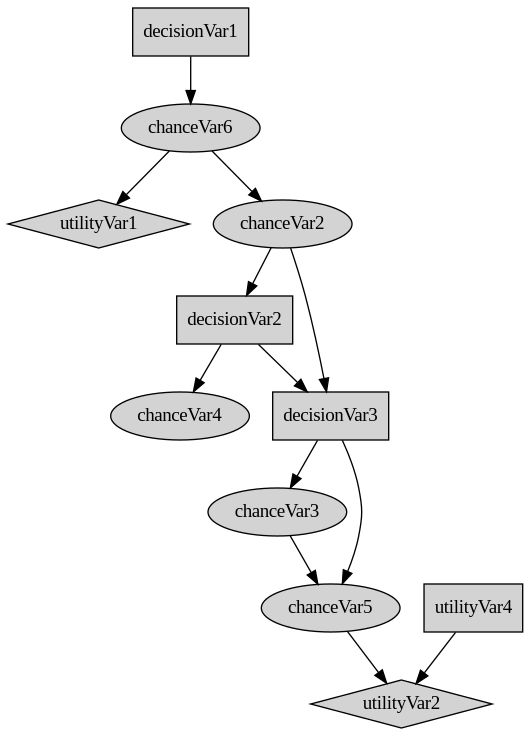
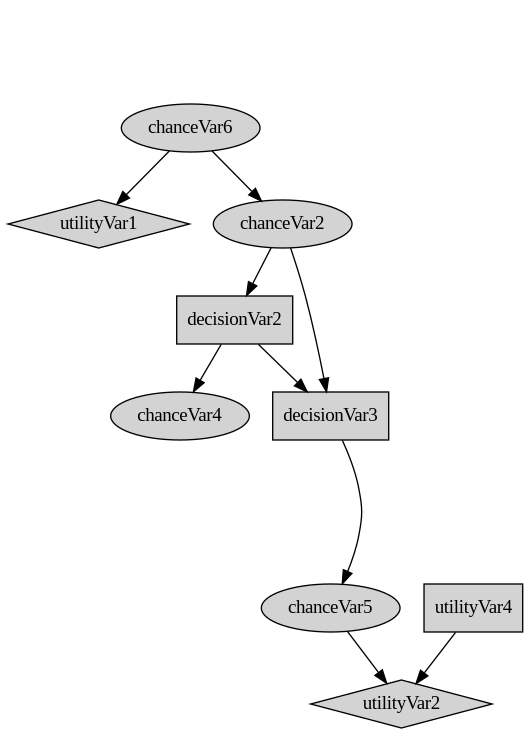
node "decisionVar1": removed
node "chanceVar3": removed
